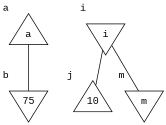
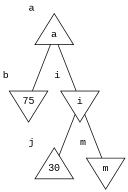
edge "a a" -- "i i": added
node "10 j": label "10 j" -> "30 j"
